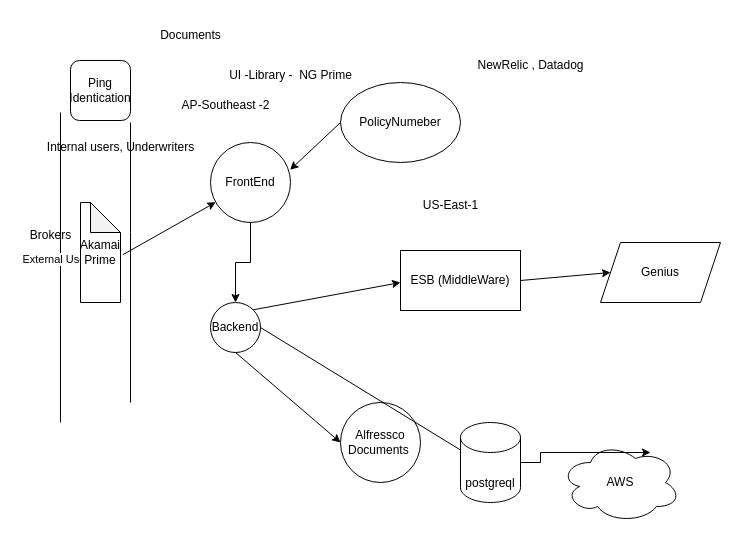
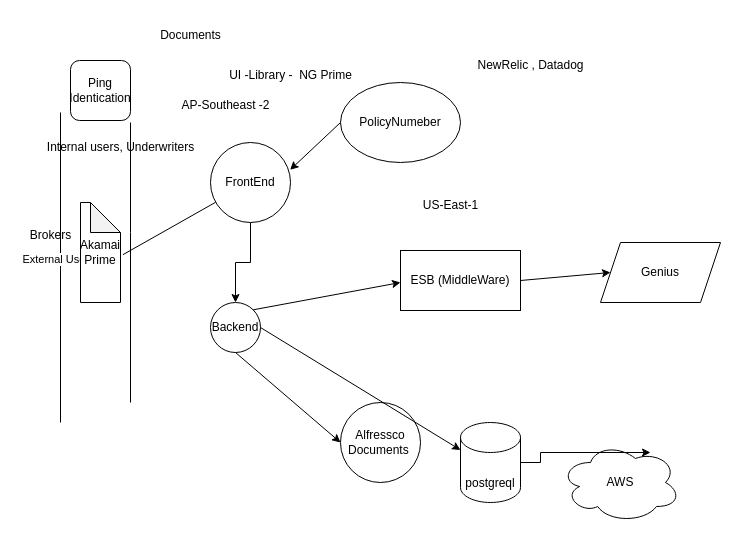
edge "Akamai Prime" -> "FrontEnd": arrowhead classic -> none
edge "Backend" -- "postgreql": arrowhead none -> classic
